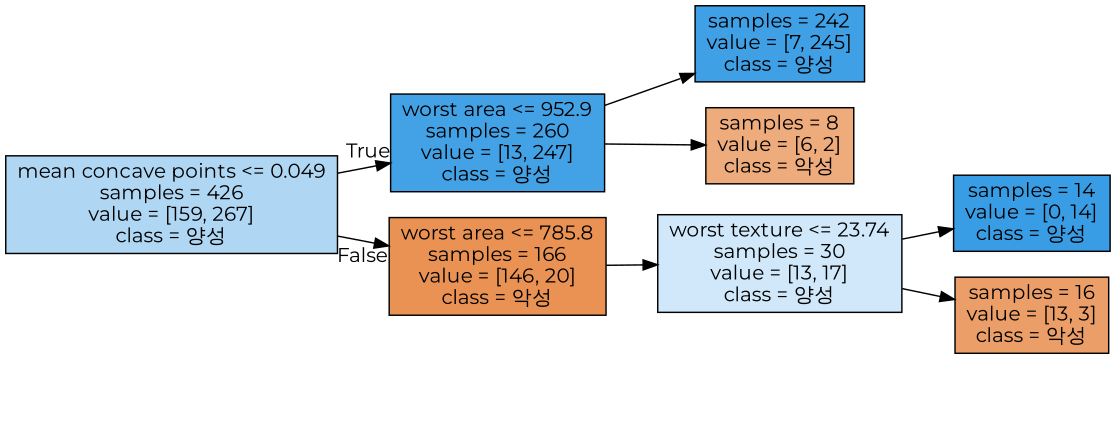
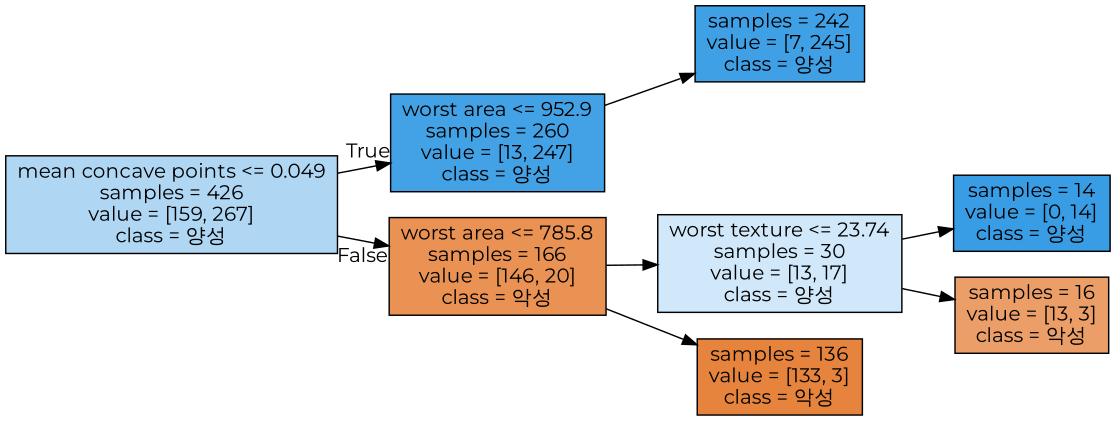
node "samples = 8 value = [6, 2] class = 악성": removed
node "samples = 136 value = [133, 3] class = 악성": added
